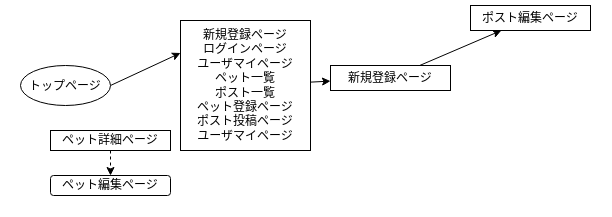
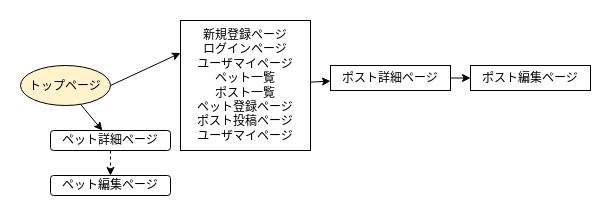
node "ポスト編集ページ": moved (531, 18) -> (531, 78)
node "新規登録ページ": label "新規登録ページ" -> "ポスト詳細ページ"
node "トップページ": fillcolor #ffffff -> #fff2cc
edge "トップページ" -> "ペット詳細ページ": added
node "ペット詳細ページ": shape rectangle -> rounded rectangle
